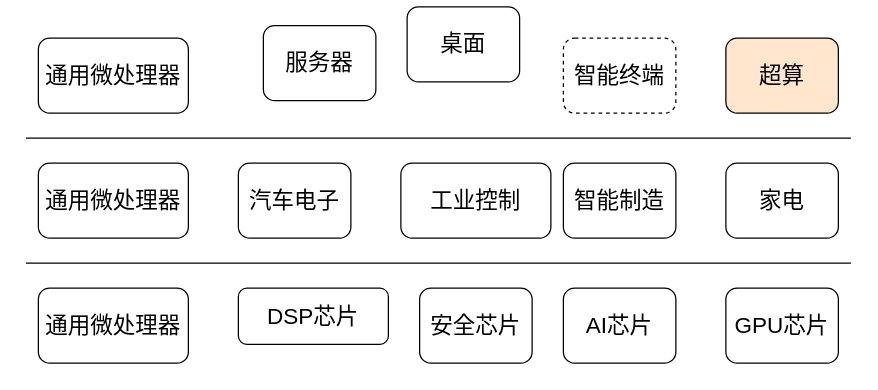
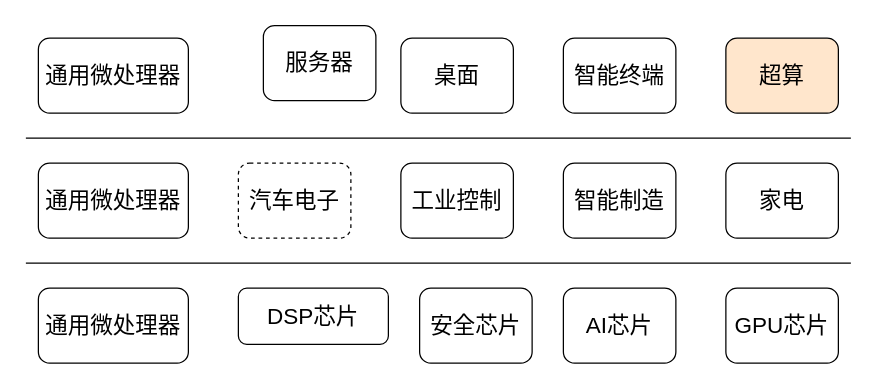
node "桌面": moved (463, 44) -> (457, 76)
node "智能终端": style dashed -> solid
node "汽车电子": style solid -> dashed
node "工业控制": size 150x75 -> 113x75
